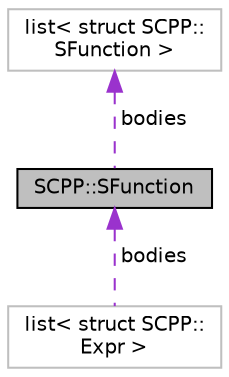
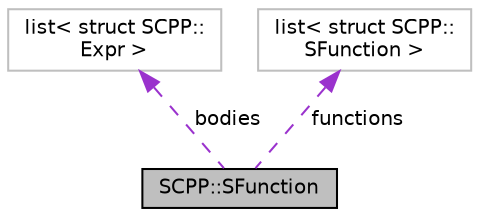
edge "SCPP::SFunction" -> "list< struct SCPP:: SFunction >": label " bodies" -> " functions"
edge "list< struct SCPP:: Expr >" -> "SCPP::SFunction": reversed
